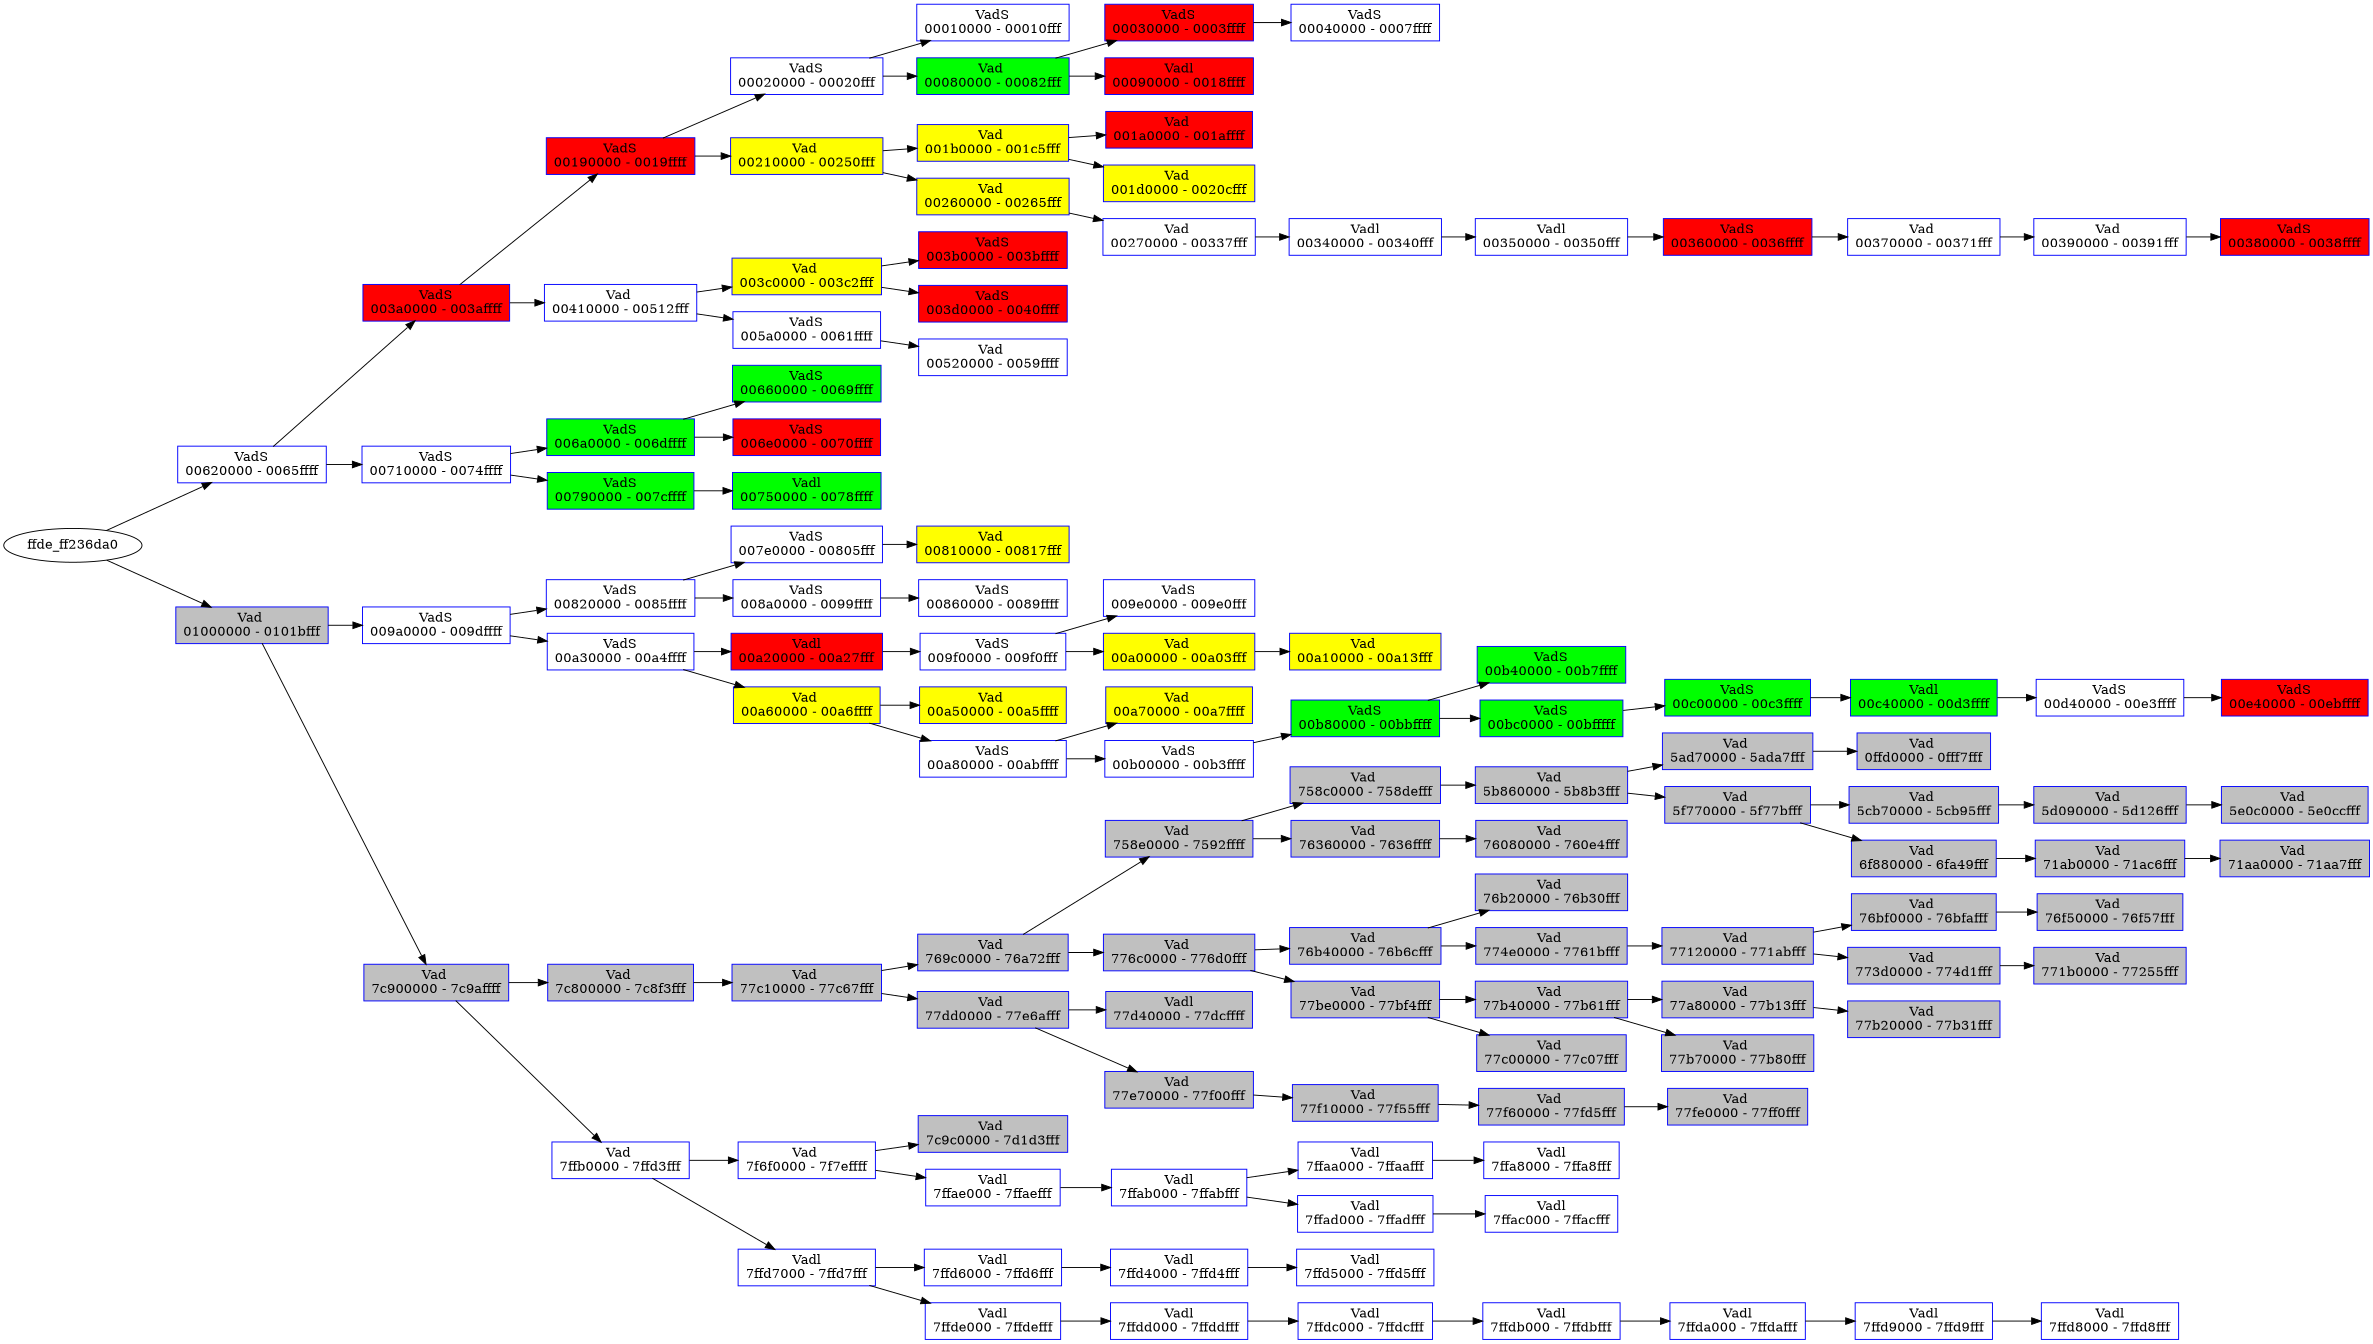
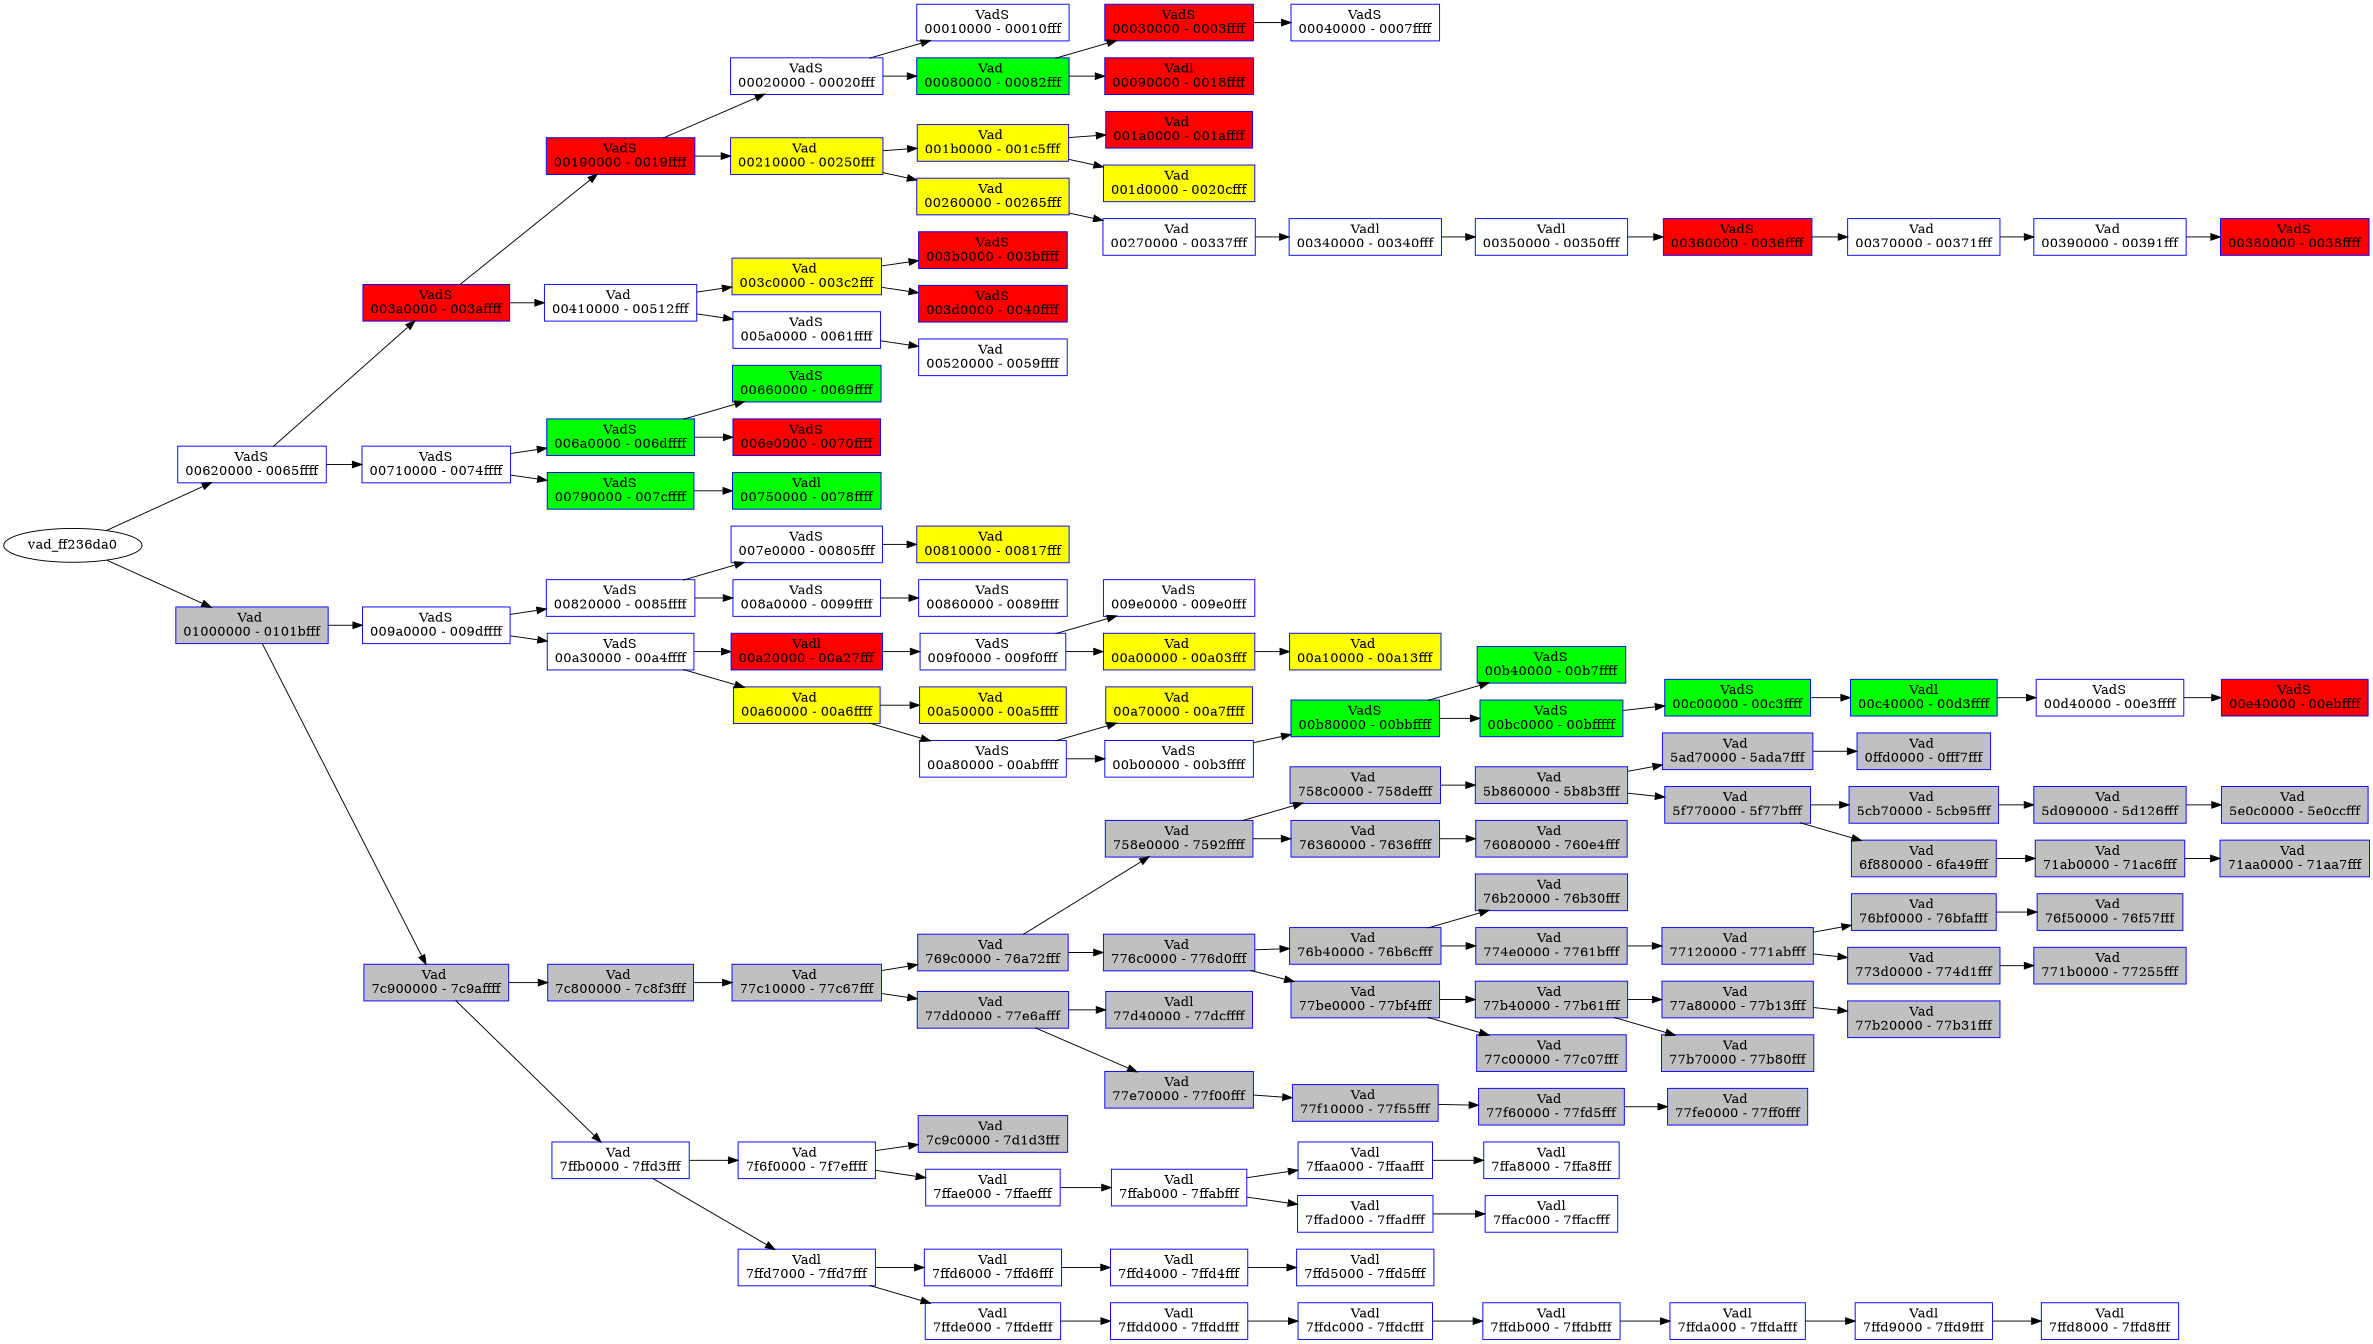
node "ffde_ff236da0": label "ffde_ff236da0" -> "vad_ff236da0"
